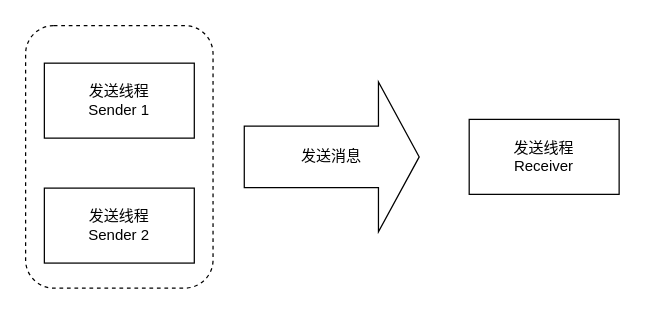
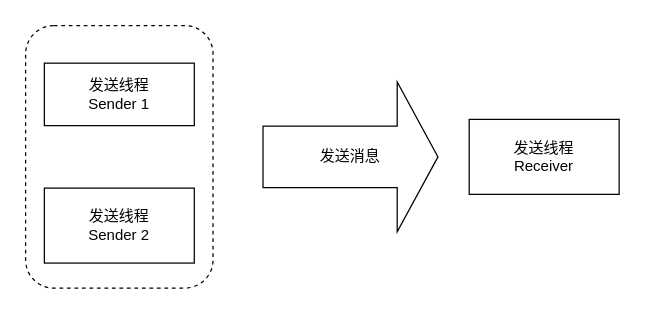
node "发送线程 Sender 1": size 150x75 -> 150x63
node "发送消息": moved (332, 157) -> (351, 157)
